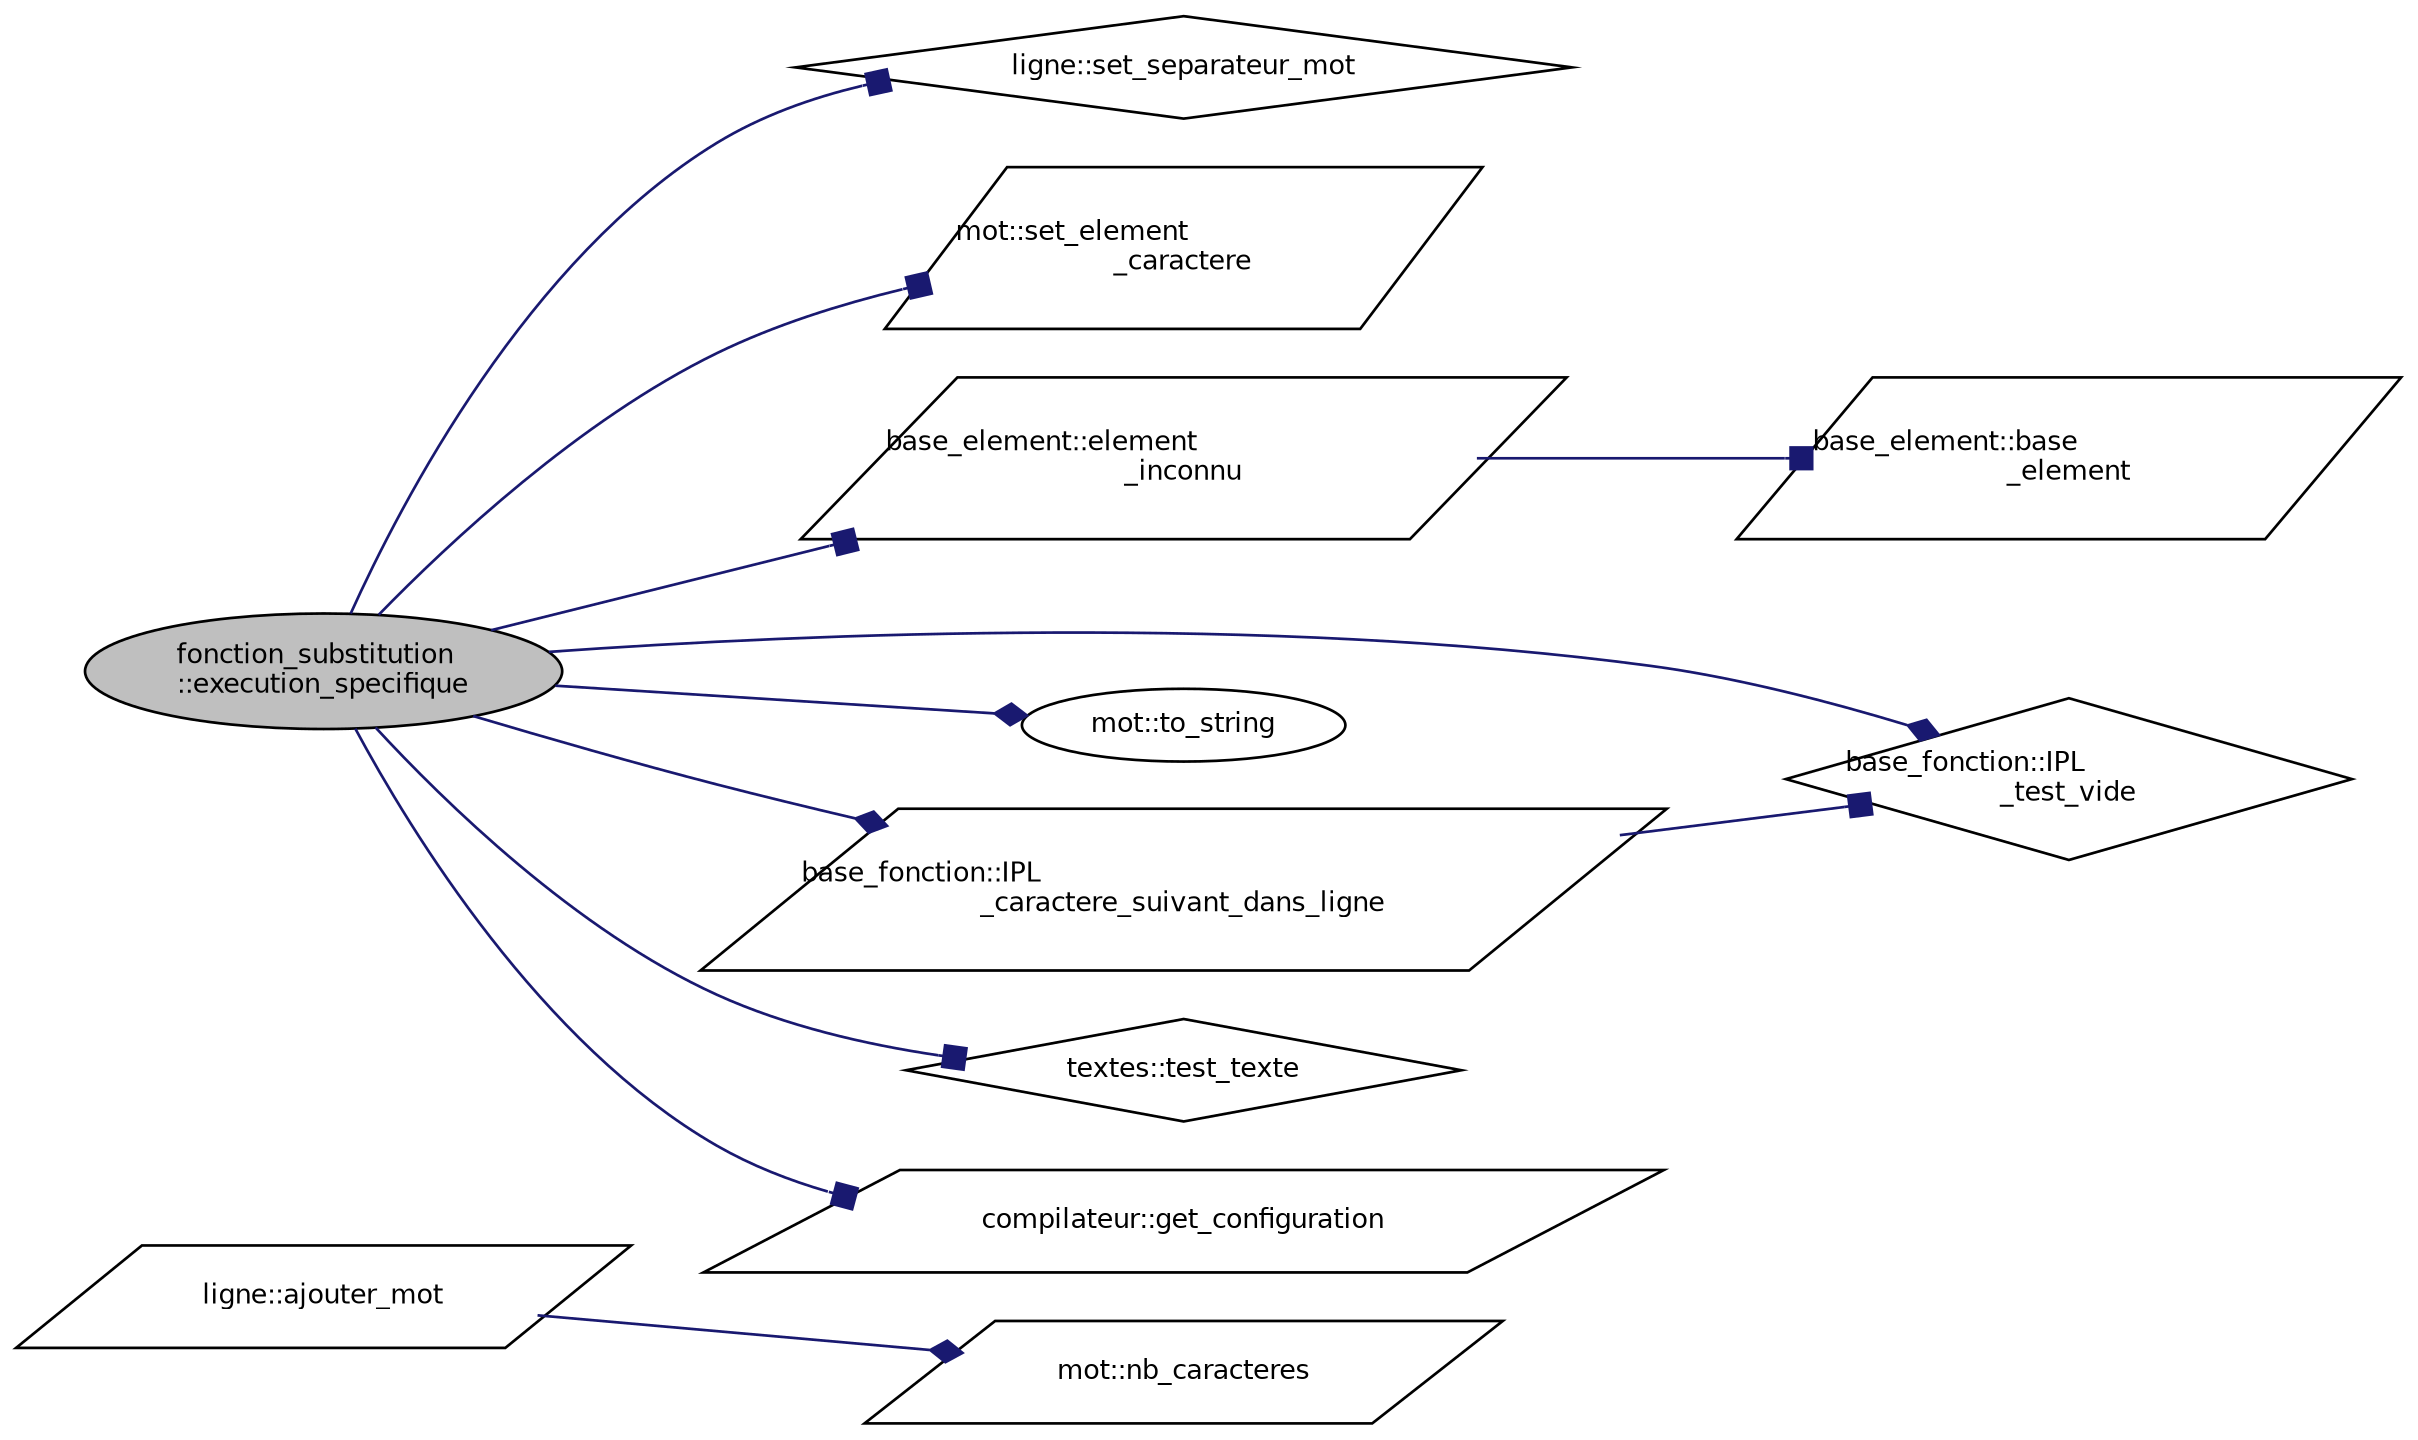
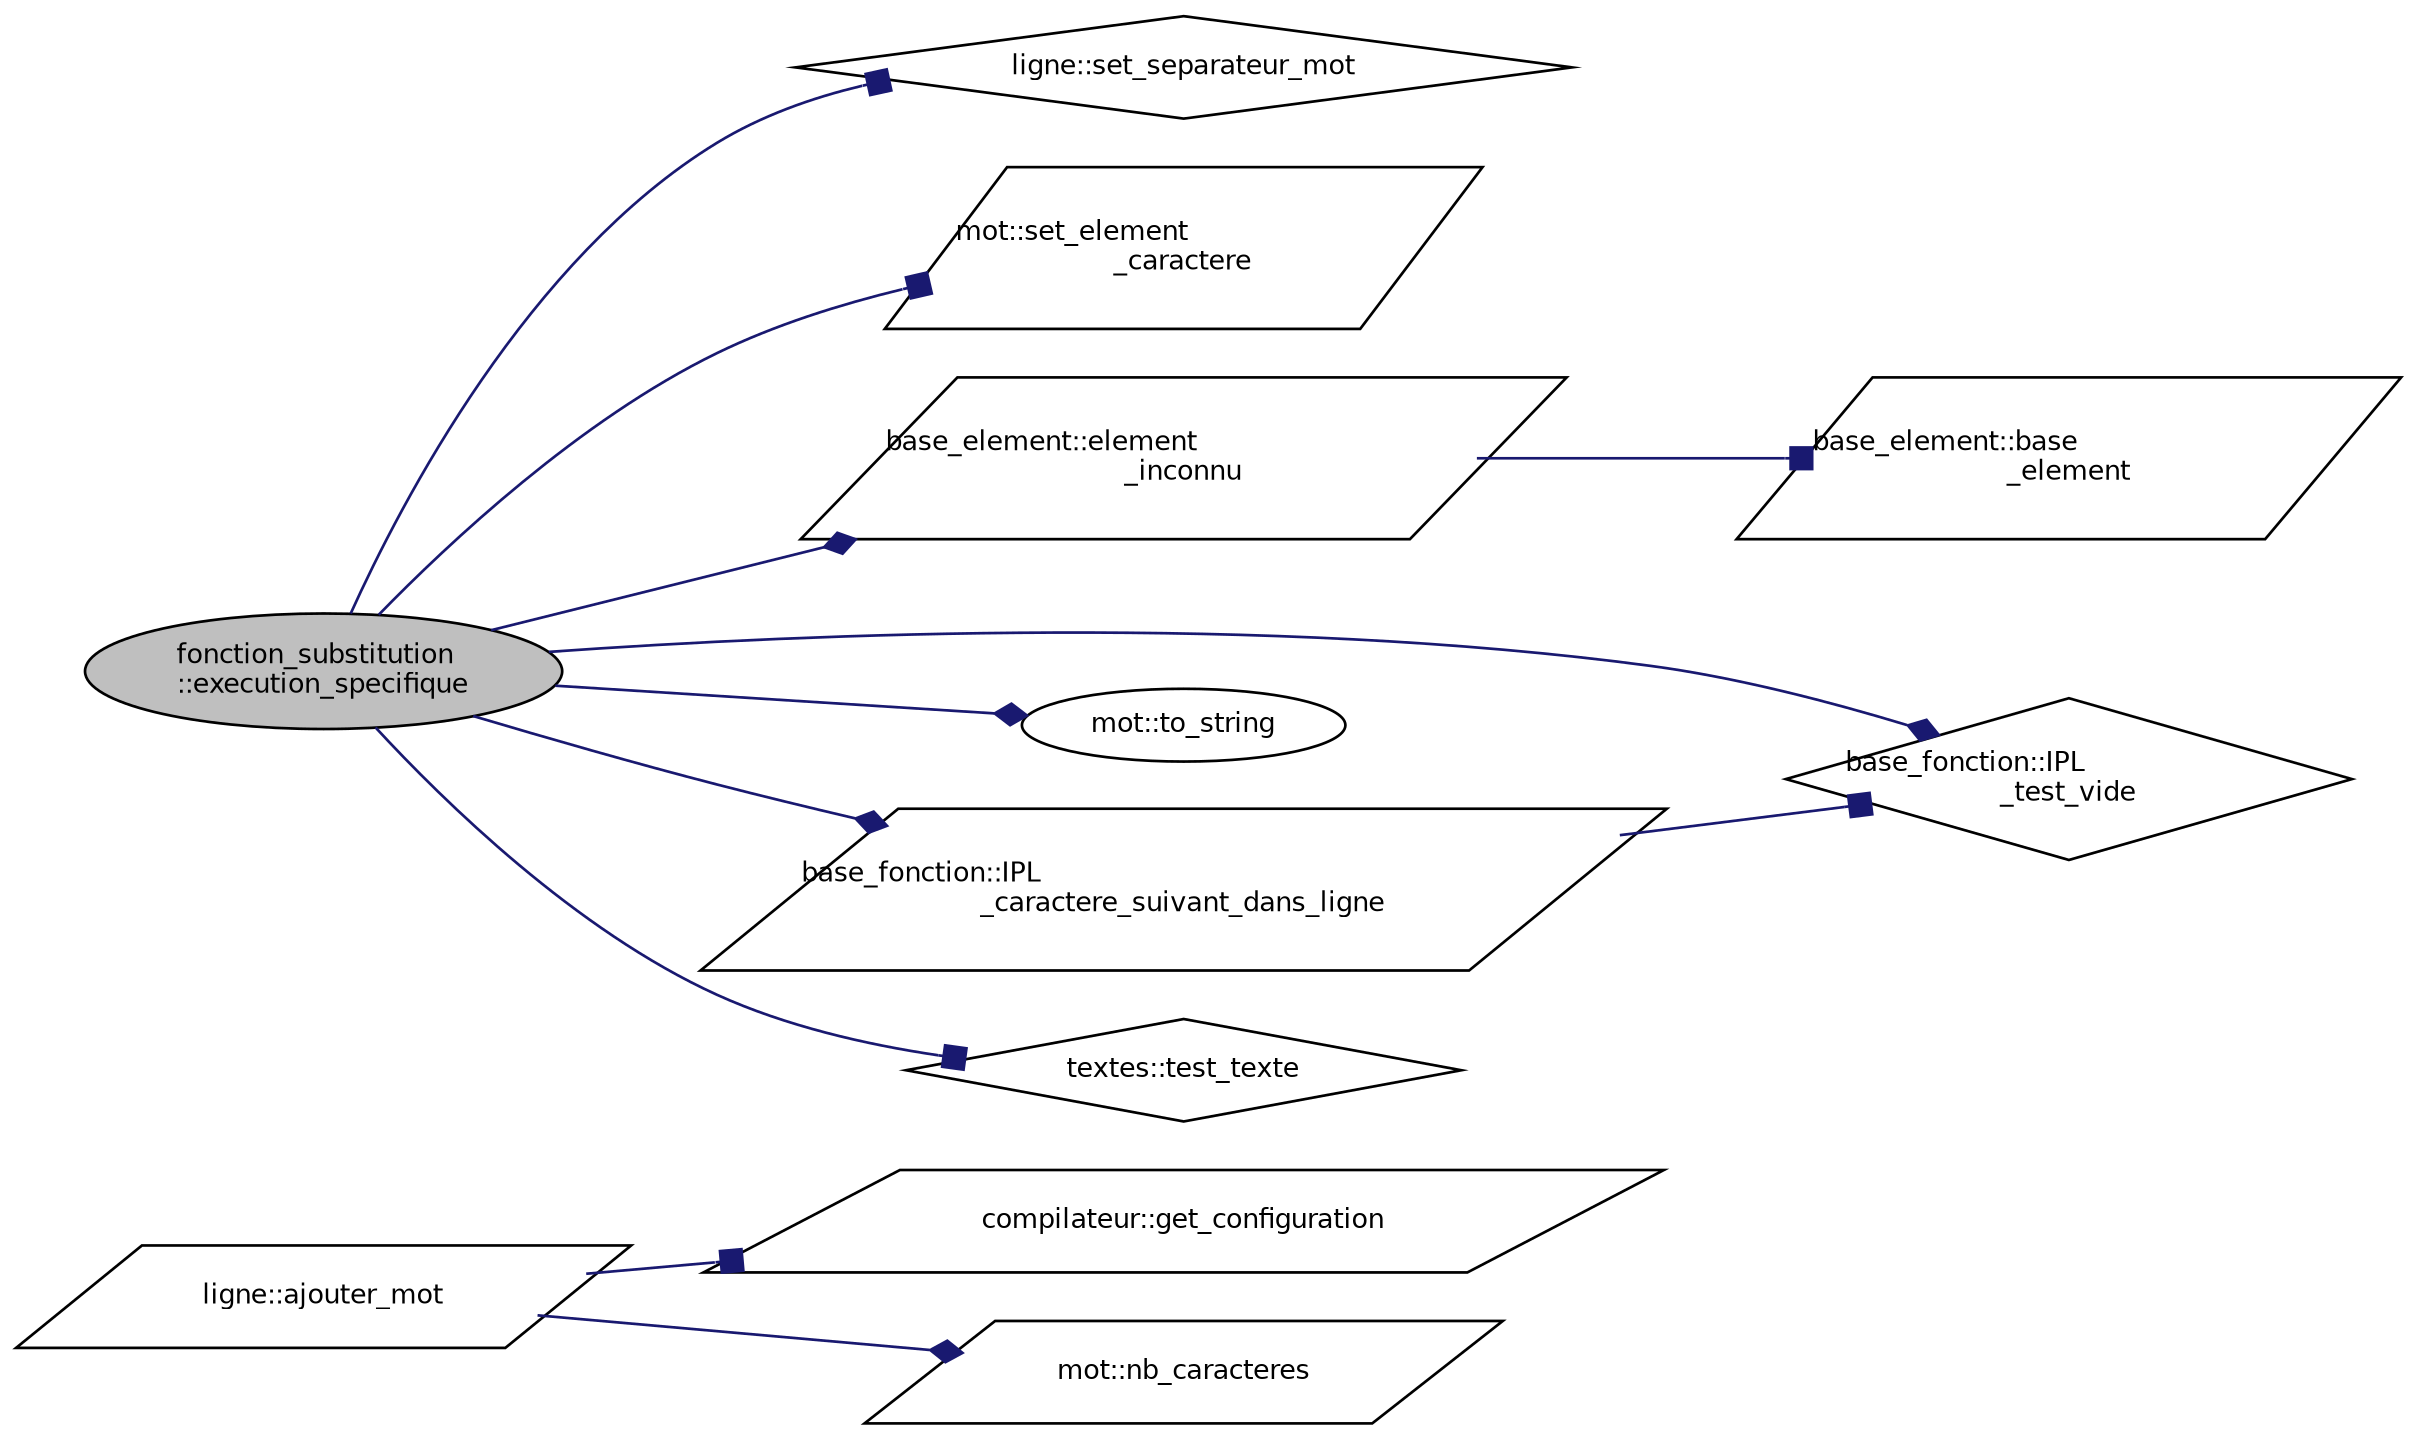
edge "fonction_substitution ::execution_specifique" -> "base_element::element _inconnu": arrowhead box -> diamond
edge "fonction_substitution ::execution_specifique" -> "compilateur::get_configuration": now "ligne::ajouter_mot" -> "compilateur::get_configuration"
